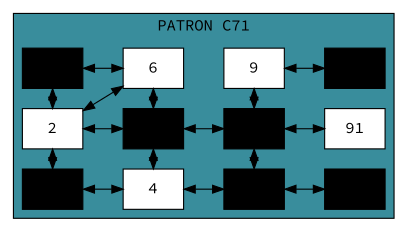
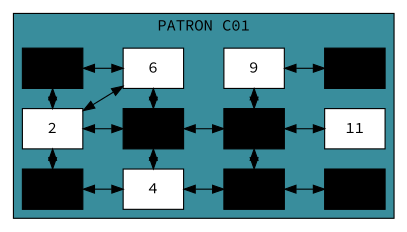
cluster "PATRON C71": label "PATRON C71" -> "PATRON C01"
node "91": label "91" -> "11"
